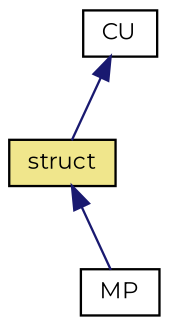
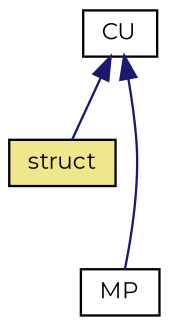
edge "MP" -> "struct": now "MP" -> "CU"
